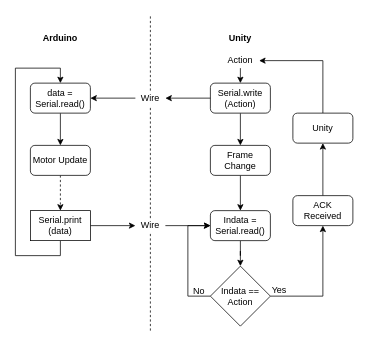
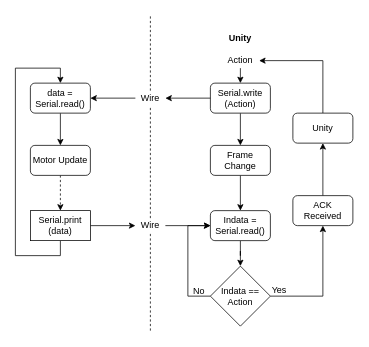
node "Arduino": removed
